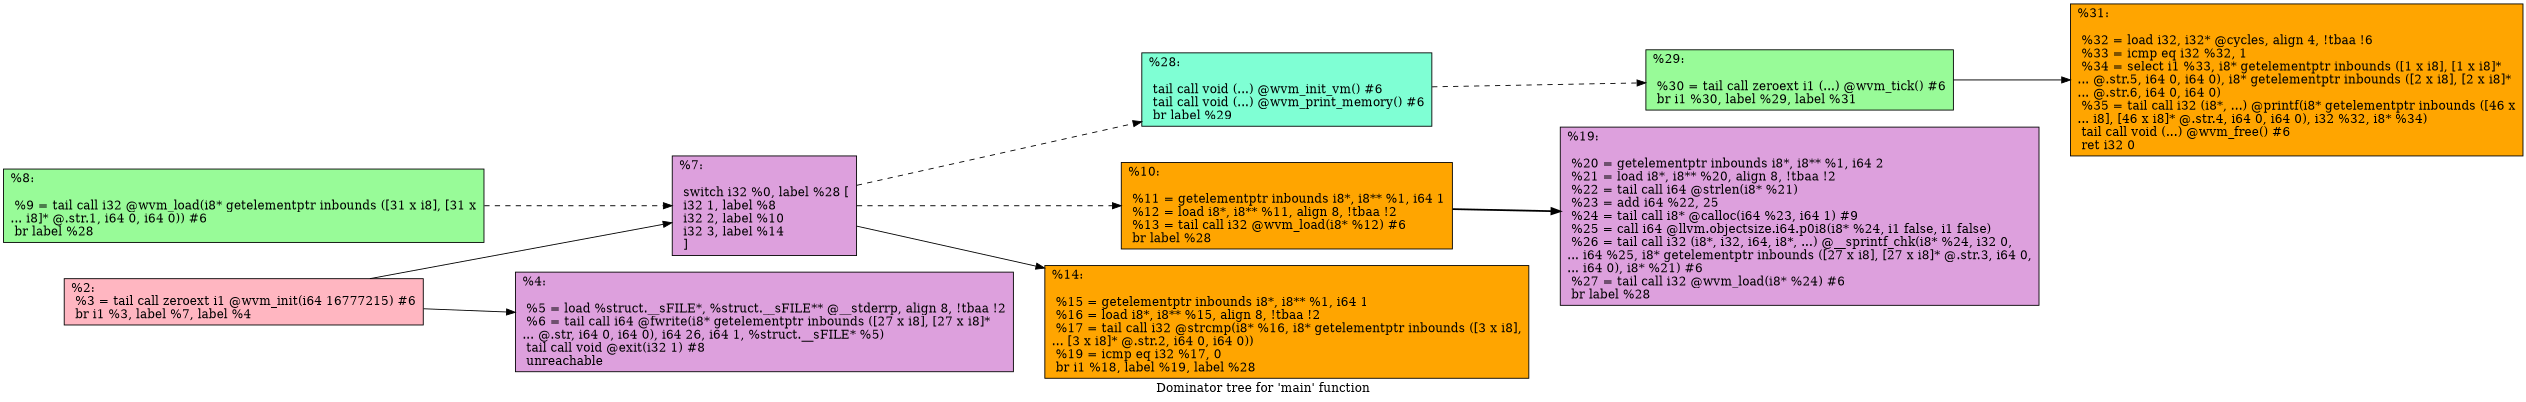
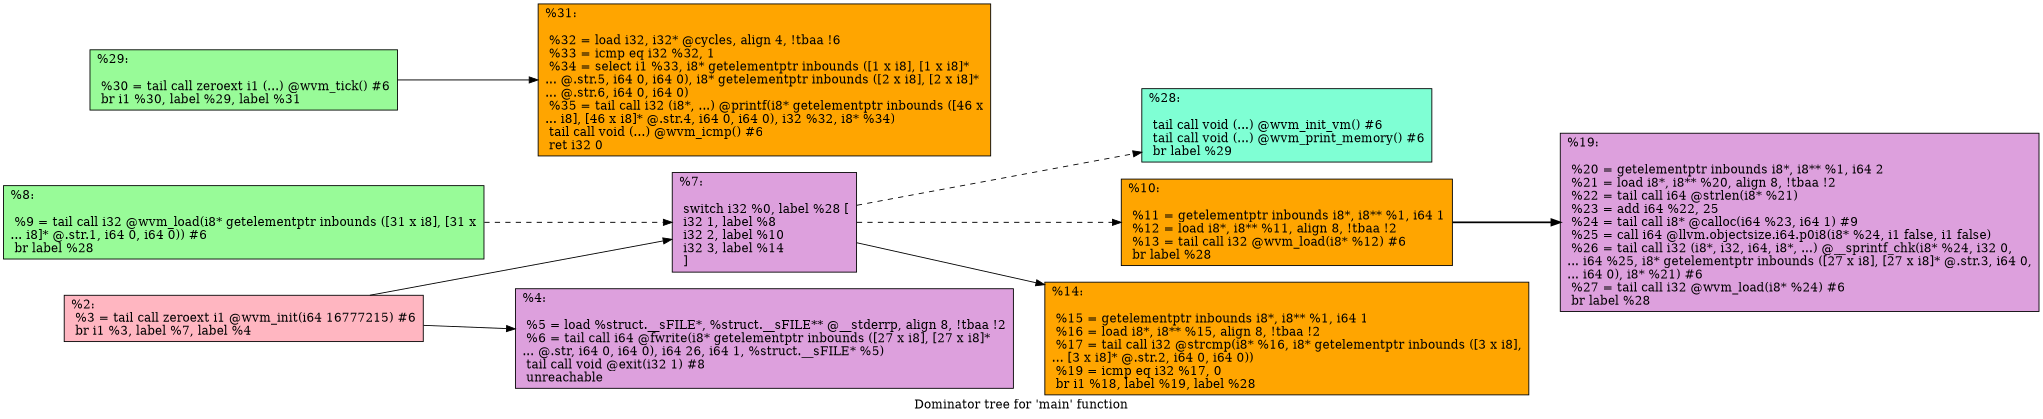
edge "%28:" -> "%29:": removed
node "%31:": text "tail call void (...) @wvm_free() #6" -> "tail call void (...) @wvm_icmp() #6"
